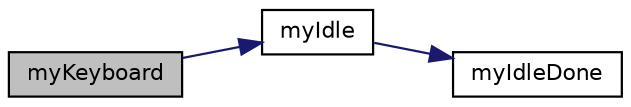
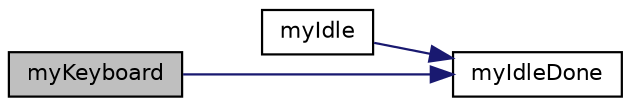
edge "myKeyboard" -> "myIdle": now "myKeyboard" -> "myIdleDone"
